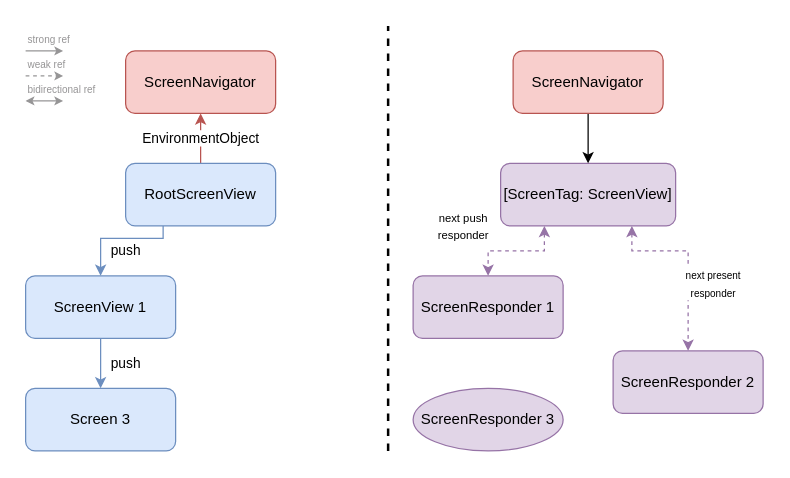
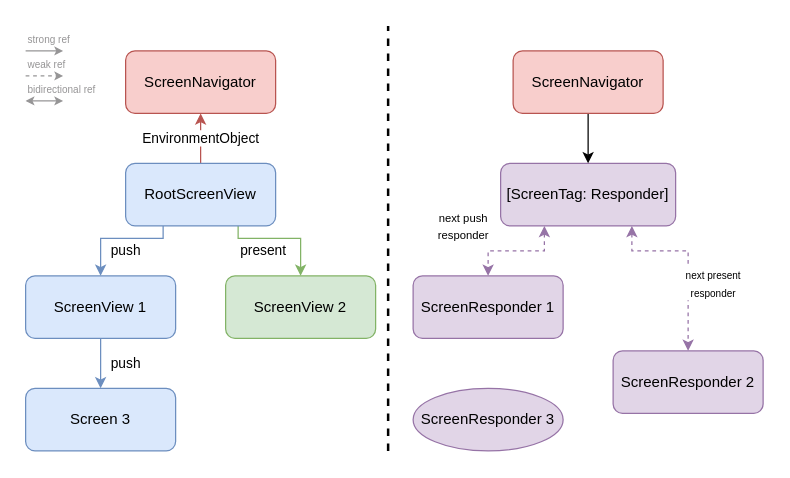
node "[ScreenTag: ScreenView]": label "[ScreenTag: ScreenView]" -> "[ScreenTag: Responder]"
edge "RootScreenView" -> "ScreenView 2": added, label "present"
node "ScreenView 2": added
